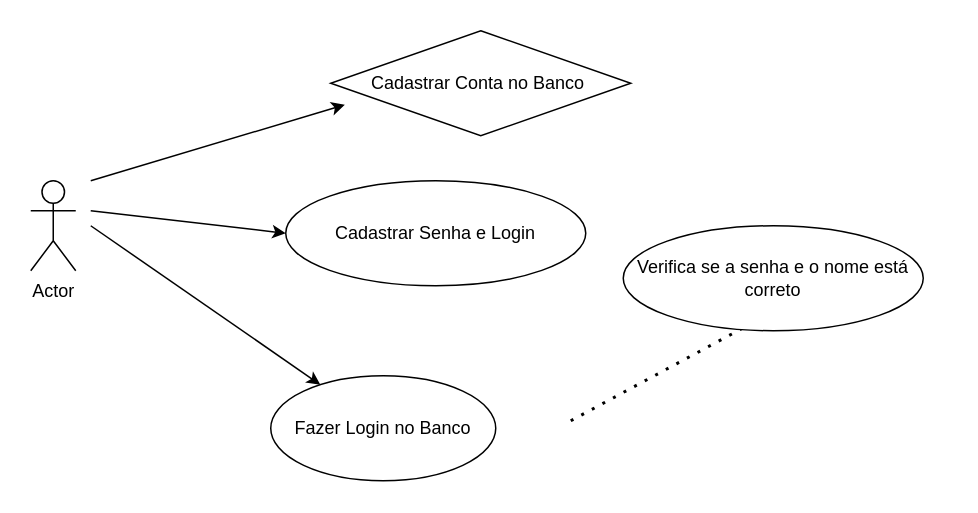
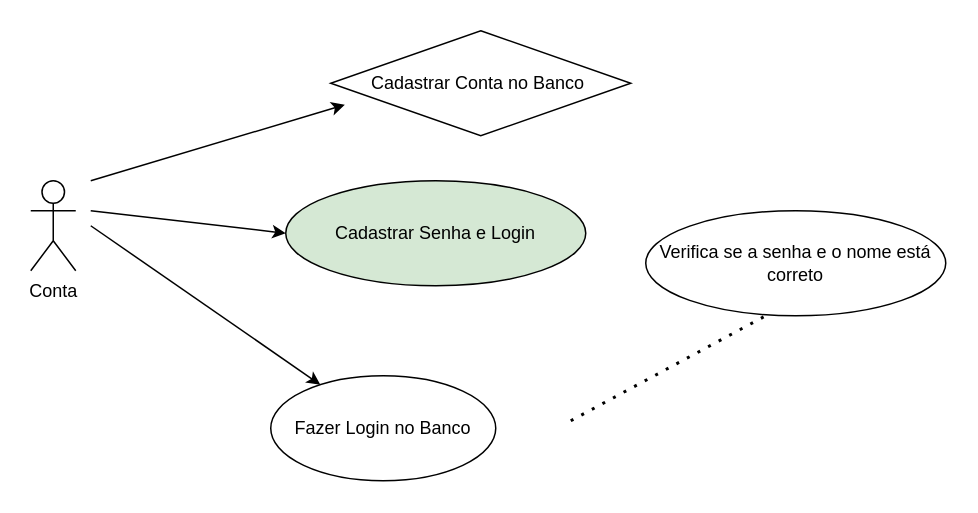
node "Cadastrar Senha e Login": fillcolor #ffffff -> #d5e8d4
node "Verifica se a senha e o nome está correto": moved (773, 278) -> (796, 263)
node "Actor": label "Actor" -> "Conta"
